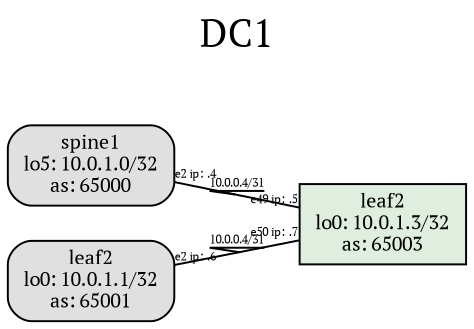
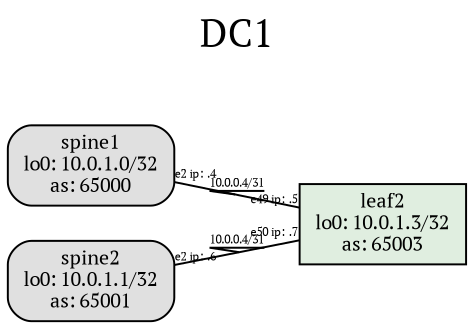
node "spine1 lo5: 10.0.1.0/32 as: 65000": label "spine1 lo5: 10.0.1.0/32 as: 65000" -> "spine1 lo0: 10.0.1.0/32 as: 65000"
node "leaf2 lo0: 10.0.1.1/32 as: 65001": label "leaf2 lo0: 10.0.1.1/32 as: 65001" -> "spine2 lo0: 10.0.1.1/32 as: 65001"
